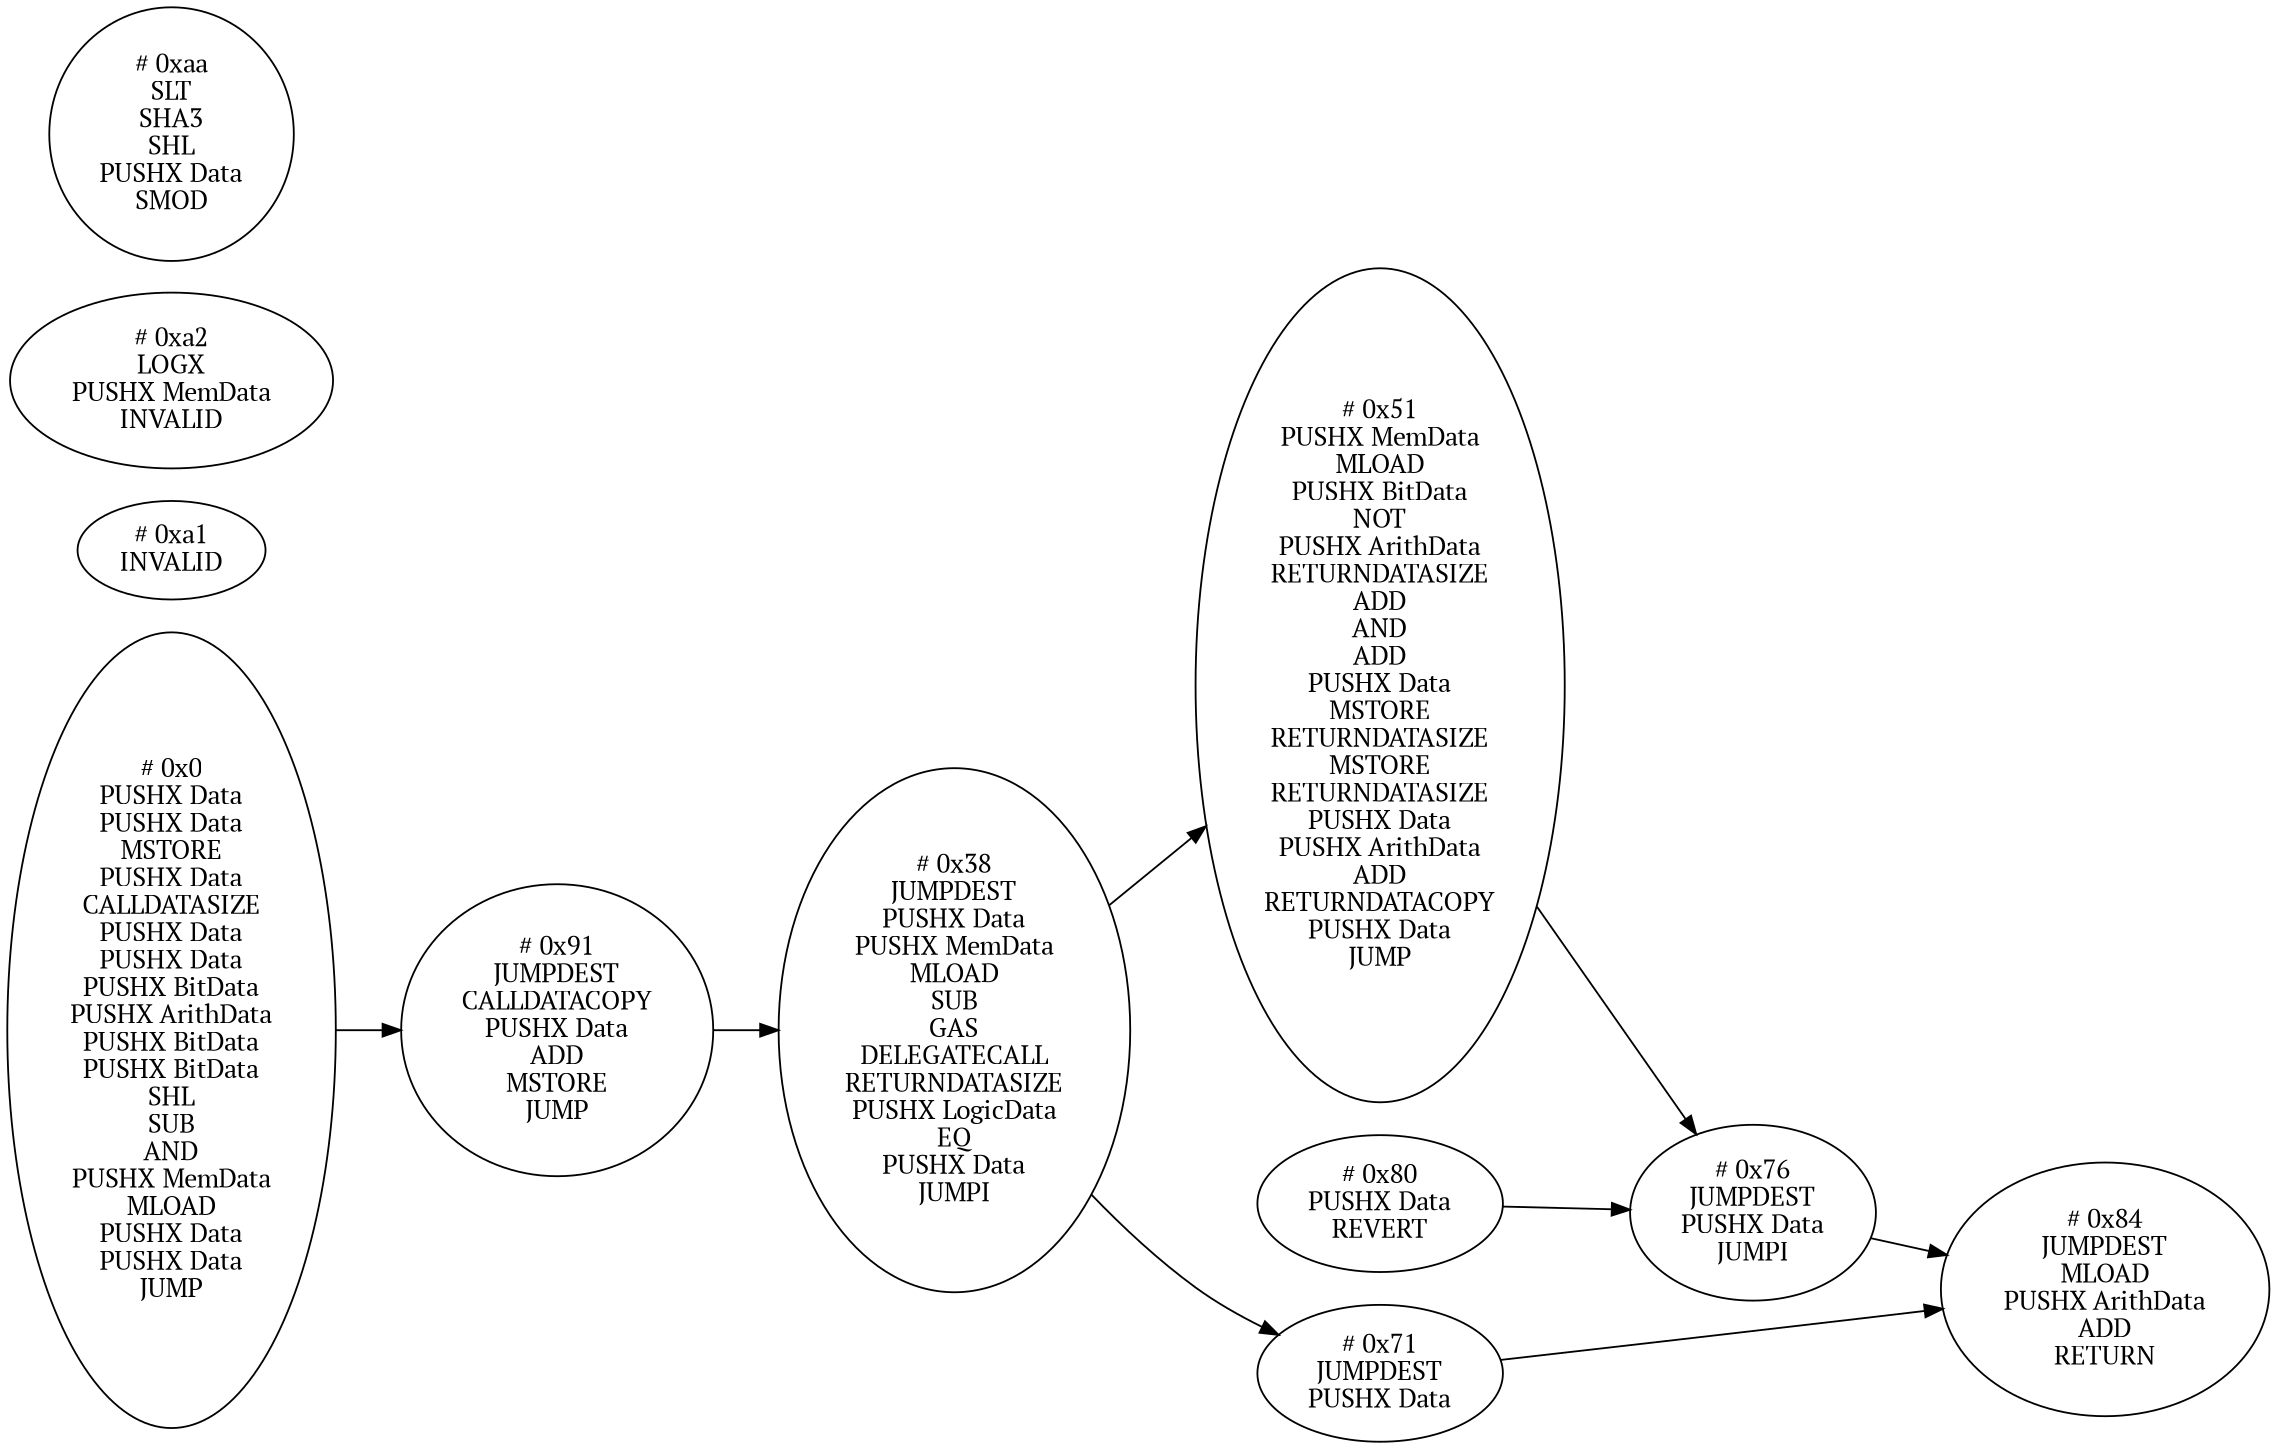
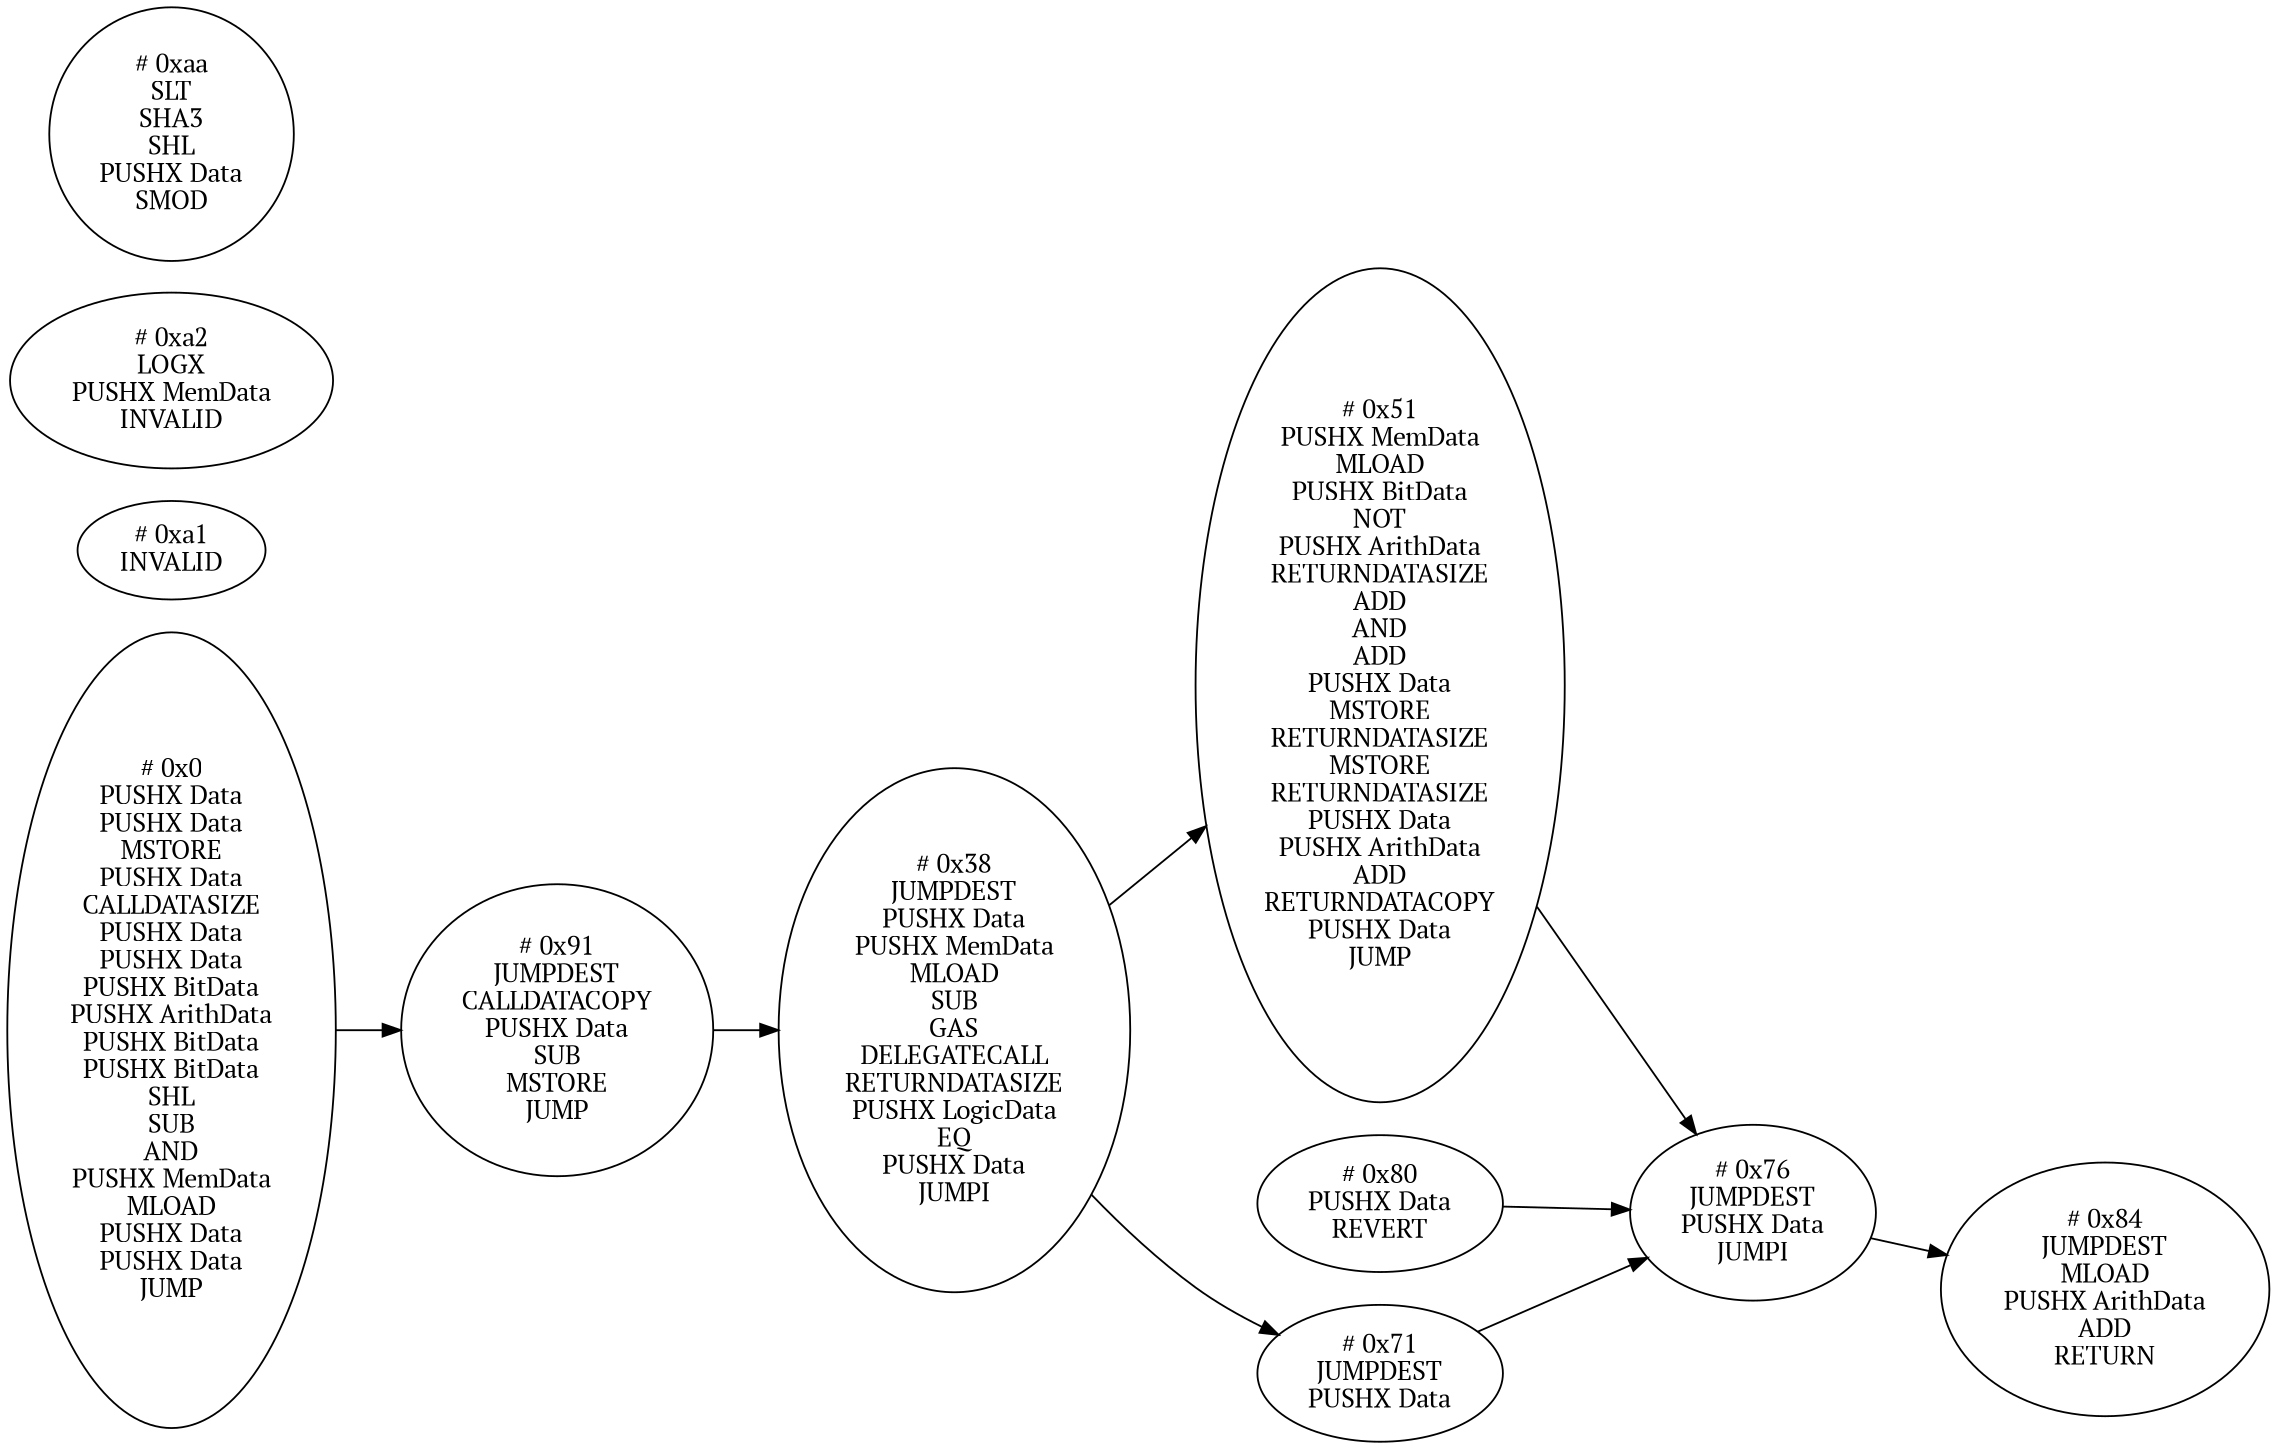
node "# 0x91 JUMPDEST CALLDATACOPY PUSHX Data ADD MSTORE JUMP": label "# 0x91 JUMPDEST CALLDATACOPY PUSHX Data ADD MSTORE JUMP" -> "# 0x91 JUMPDEST CALLDATACOPY PUSHX Data SUB MSTORE JUMP"
edge "# 0x71 JUMPDEST PUSHX Data" -> "# 0x84 JUMPDEST MLOAD PUSHX ArithData ADD RETURN": now "# 0x71 JUMPDEST PUSHX Data" -> "# 0x76 JUMPDEST PUSHX Data JUMPI"
